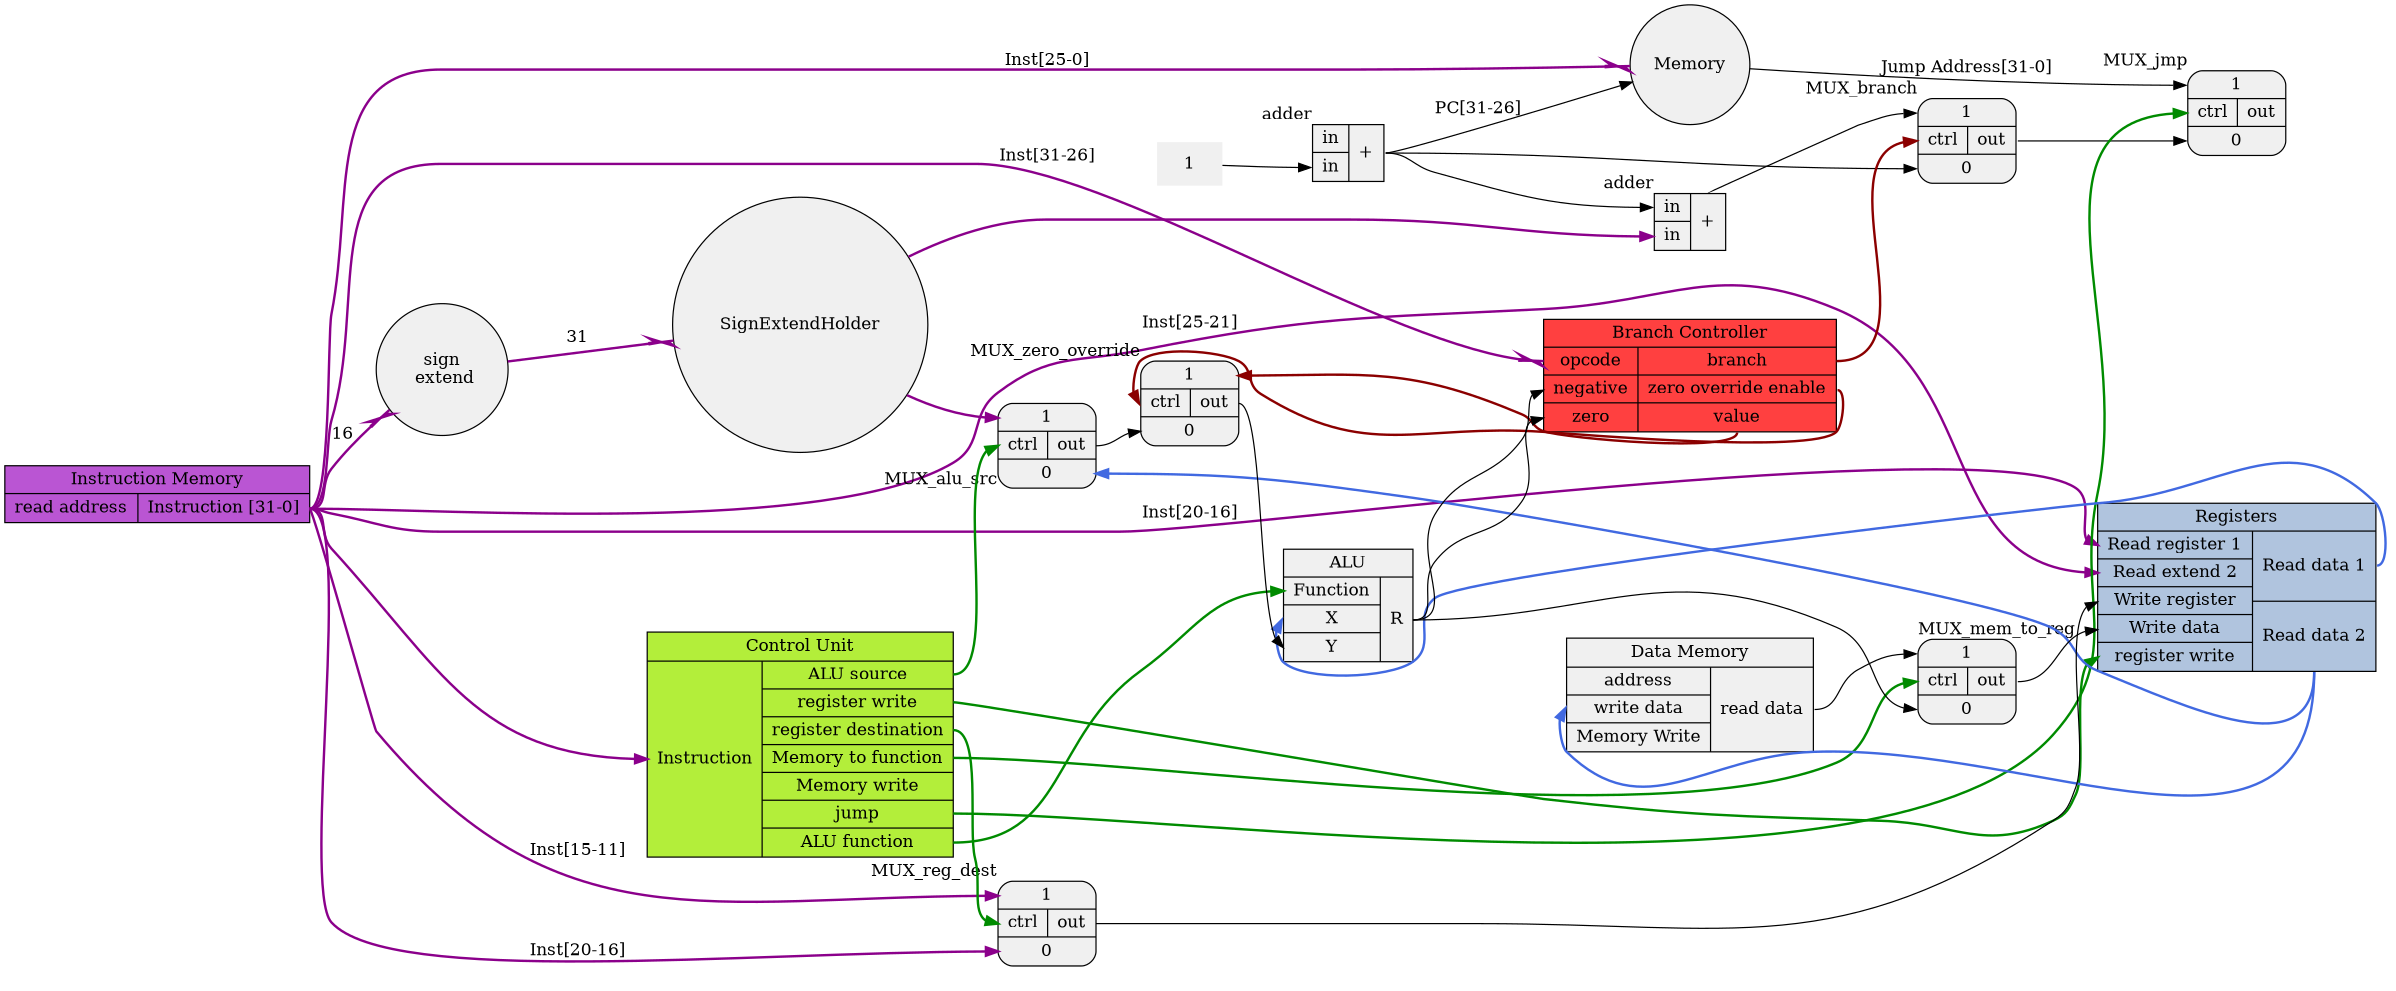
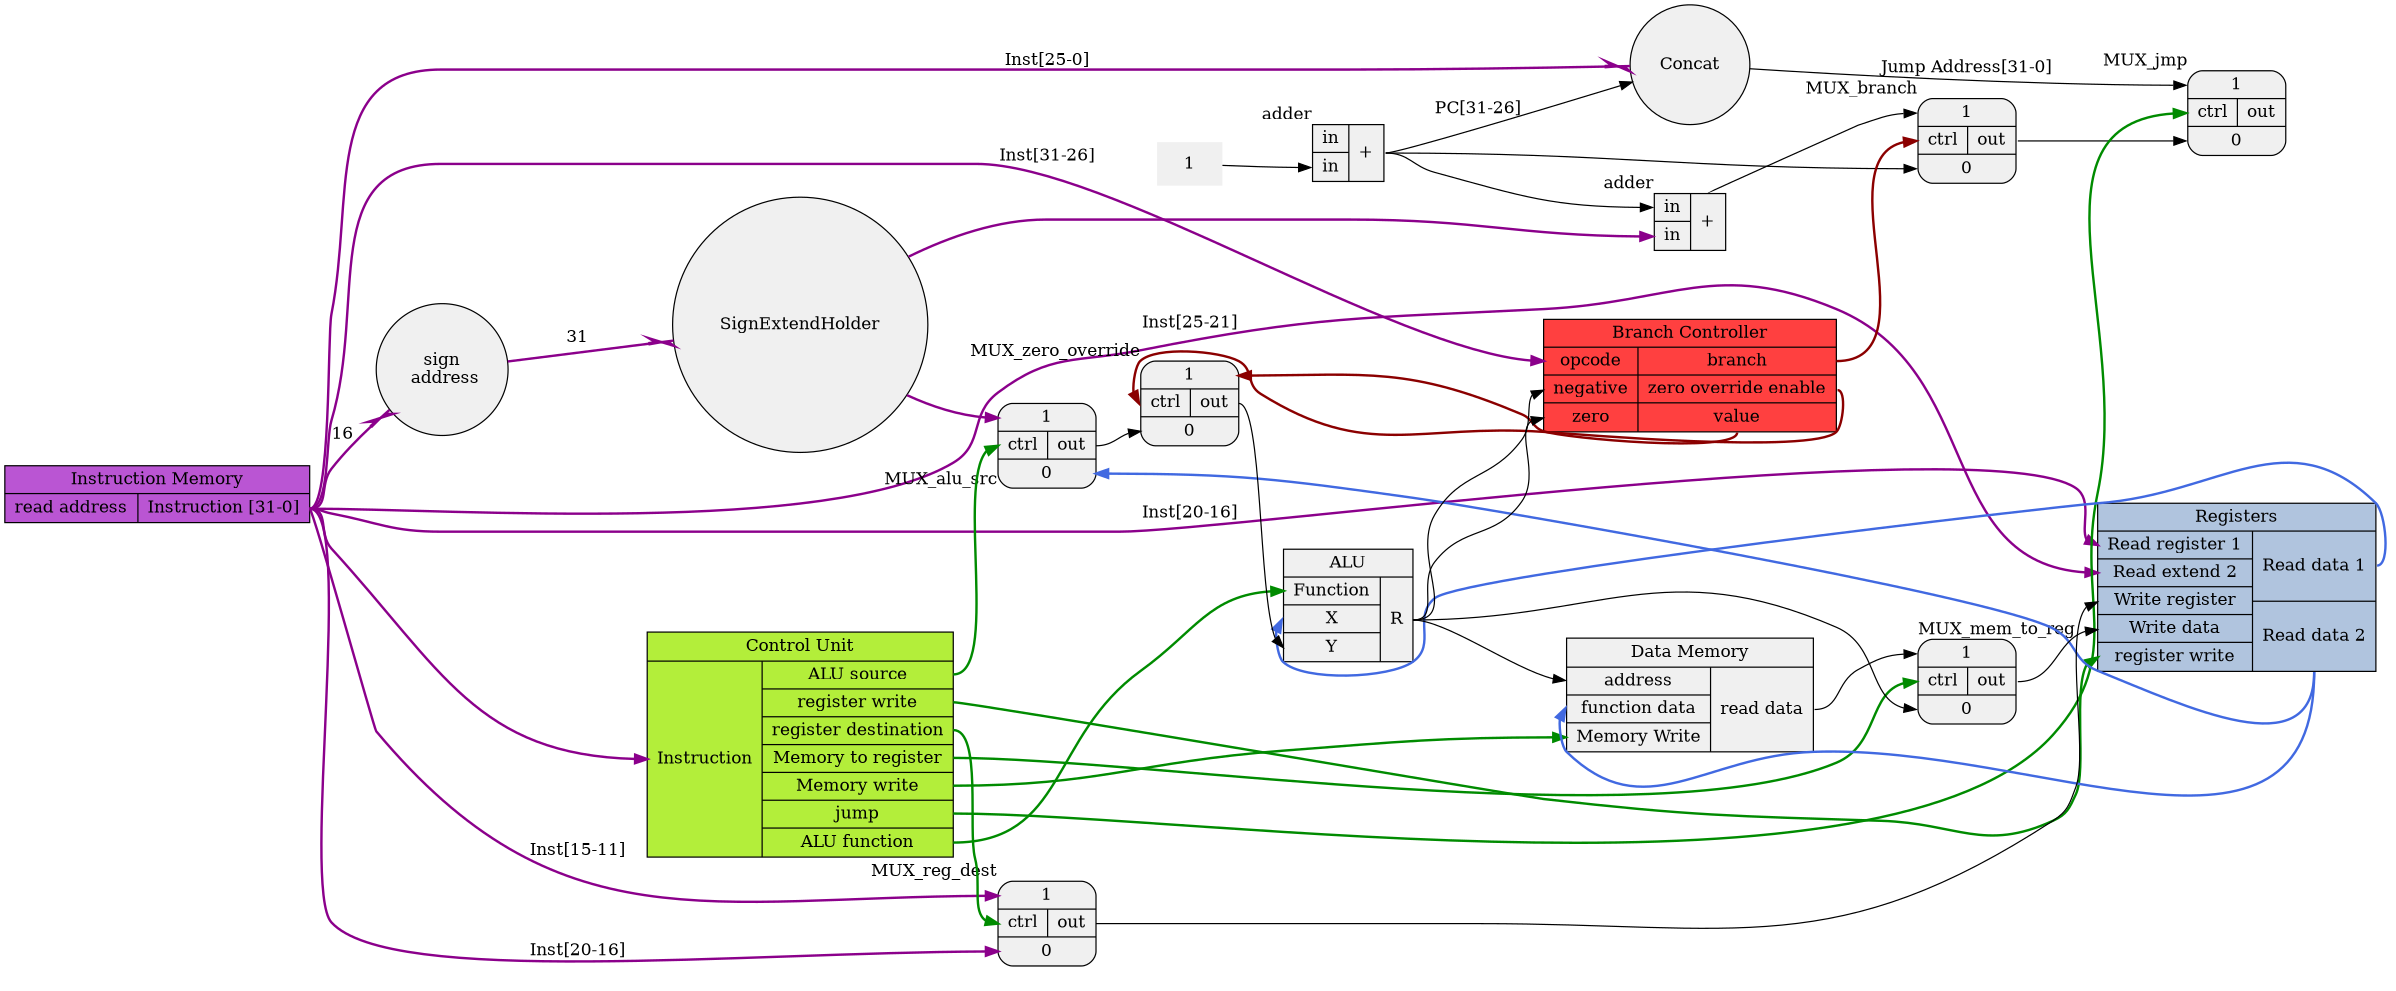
node "Memory": label "Memory" -> "Concat"
edge "Instruction Memory" -> "Branch Controller": arrowhead rcrowlvee -> normal
node "sign extend": label "sign extend" -> "sign address"
edge "ALU" -> "Data Memory": added
node "Data Memory": text "write data" -> "function data"
edge "Control Unit" -> "Data Memory": added
node "Control Unit": text "Memory to function" -> "Memory to register"
